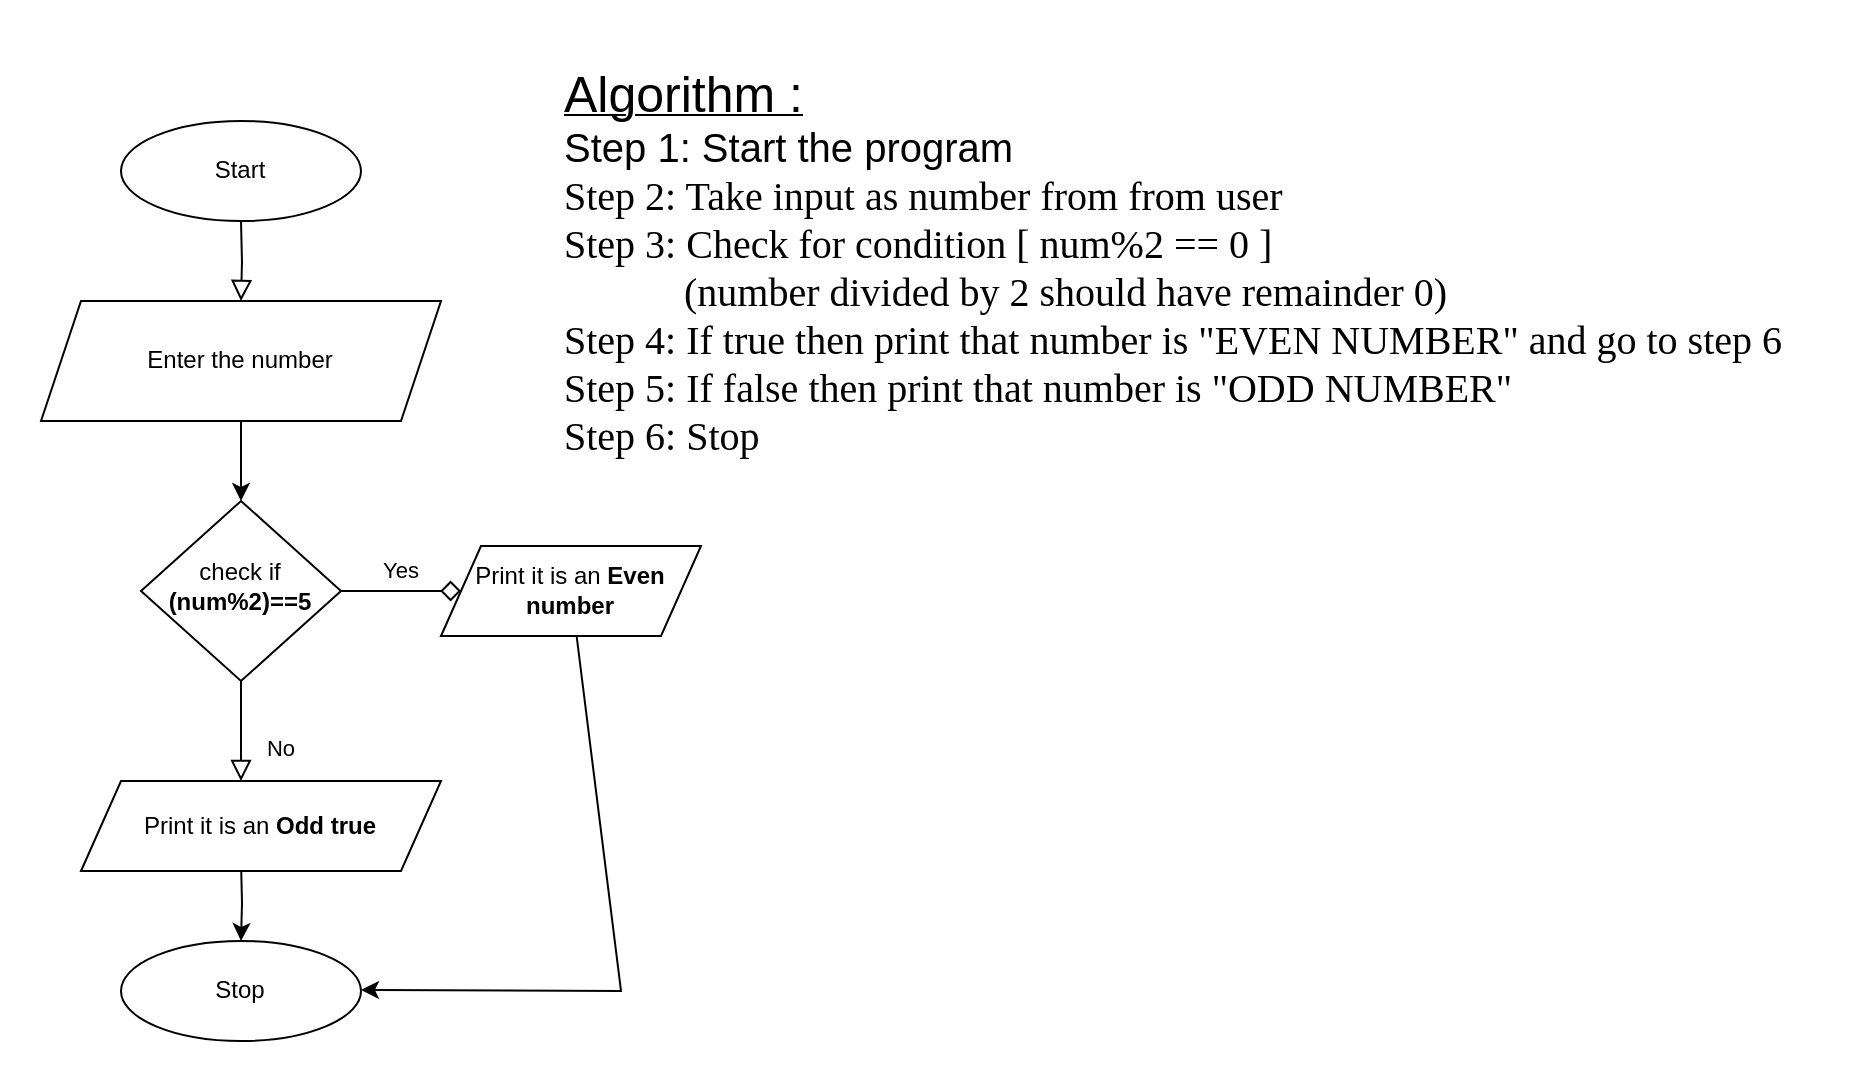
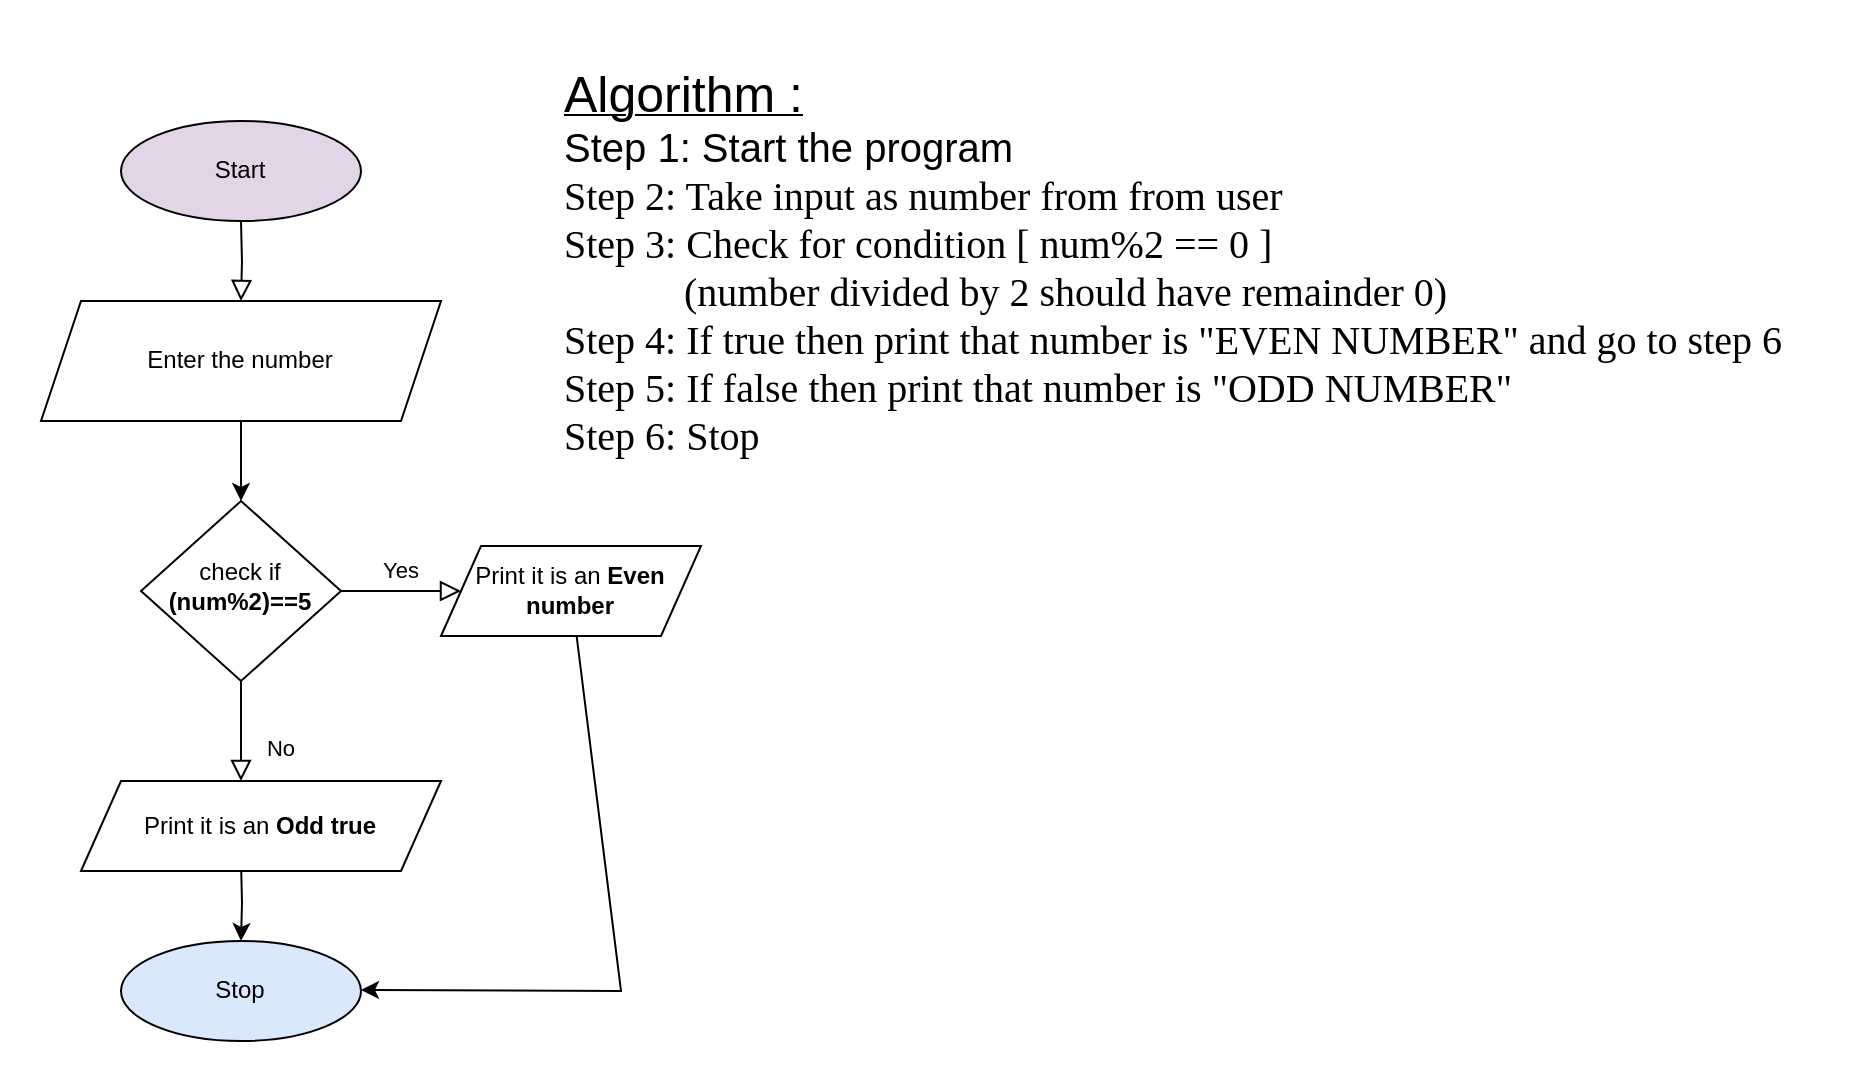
node "Start": fillcolor #ffffff -> #e1d5e7
edge "check if (num%2)==5" -> "Print it is an Even number": arrowhead diamond -> block
node "Stop": fillcolor #ffffff -> #dae8fc
